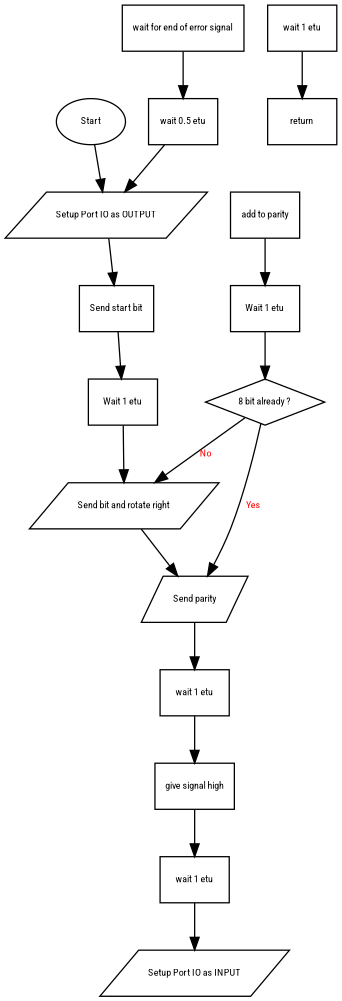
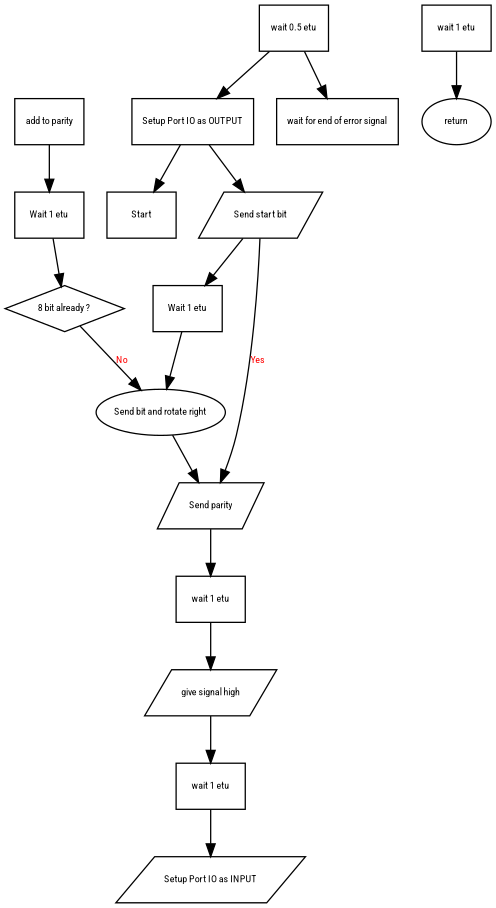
edge "wait for end of error signal" -> "wait 0.5 etu": reversed
node "Start": shape ellipse -> box
node "return": shape box -> ellipse
edge "Start" -> "Setup Port IO as OUTPUT": reversed
node "Setup Port IO as OUTPUT": shape parallelogram -> box
node "Send start bit": shape box -> parallelogram
edge "8 bit already ?" -> "Send parity": now "Send start bit" -> "Send parity"
node "Send bit and rotate right": shape parallelogram -> ellipse
node "give signal high": shape box -> parallelogram
